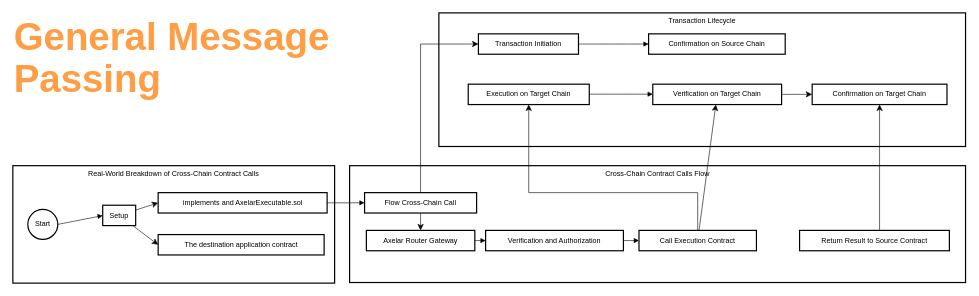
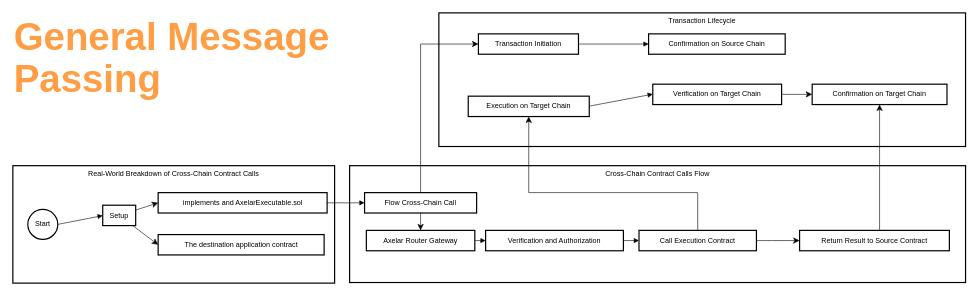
node "Execution on Target Chain": moved (529, 95) -> (529, 107)
edge "Call Execution Contract" -> "Verification on Target Chain": now "Call Execution Contract" -> "Return Result to Source Contract"
